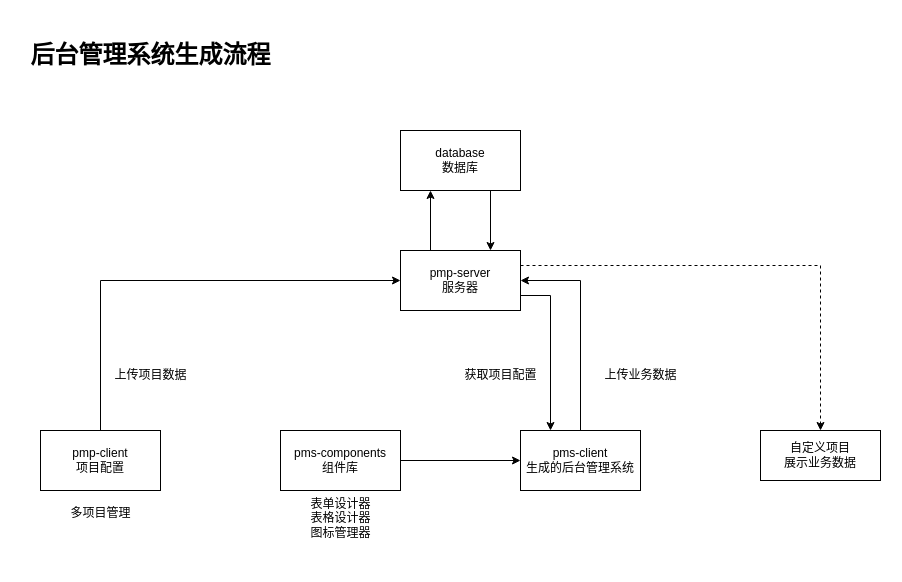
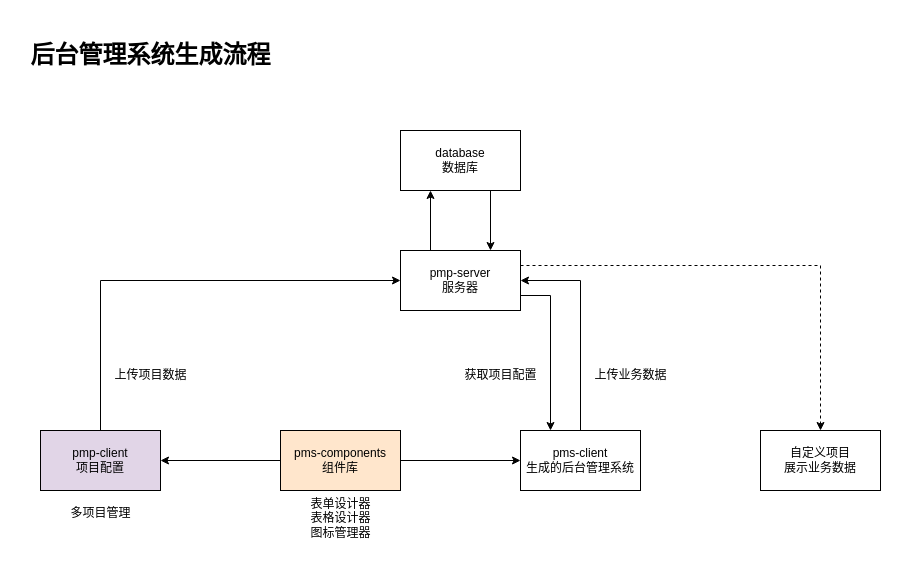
node "上传业务数据": moved (641, 376) -> (631, 376)
node "自定义项目 展示业务数据": size 120x50 -> 120x60
node "pmp-client 项目配置": fillcolor #ffffff -> #e1d5e7
edge "pms-components 组件库" -> "pmp-client 项目配置": added
node "pms-components 组件库": fillcolor #ffffff -> #ffe6cc
